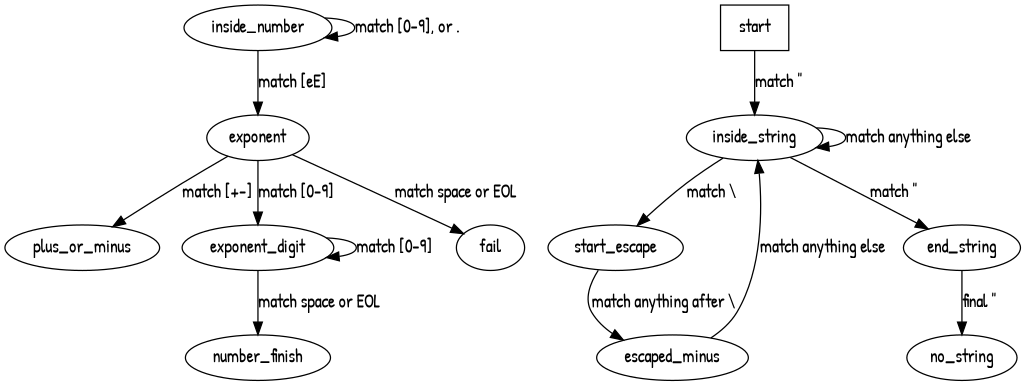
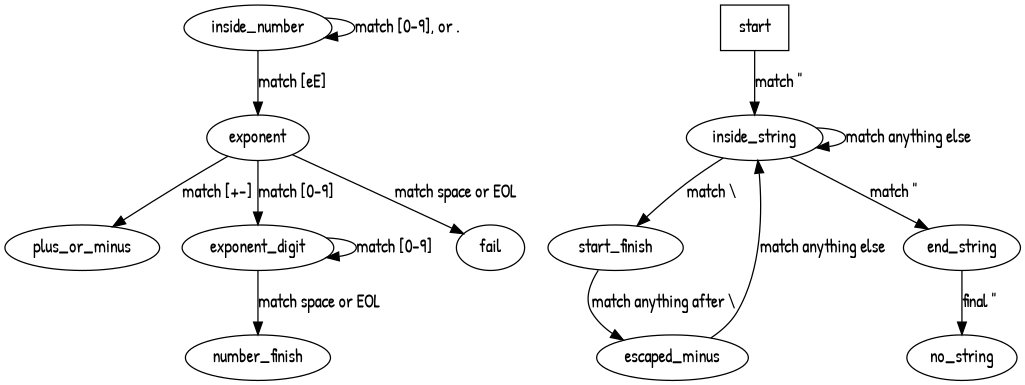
node "start_escape": label "start_escape" -> "start_finish"
